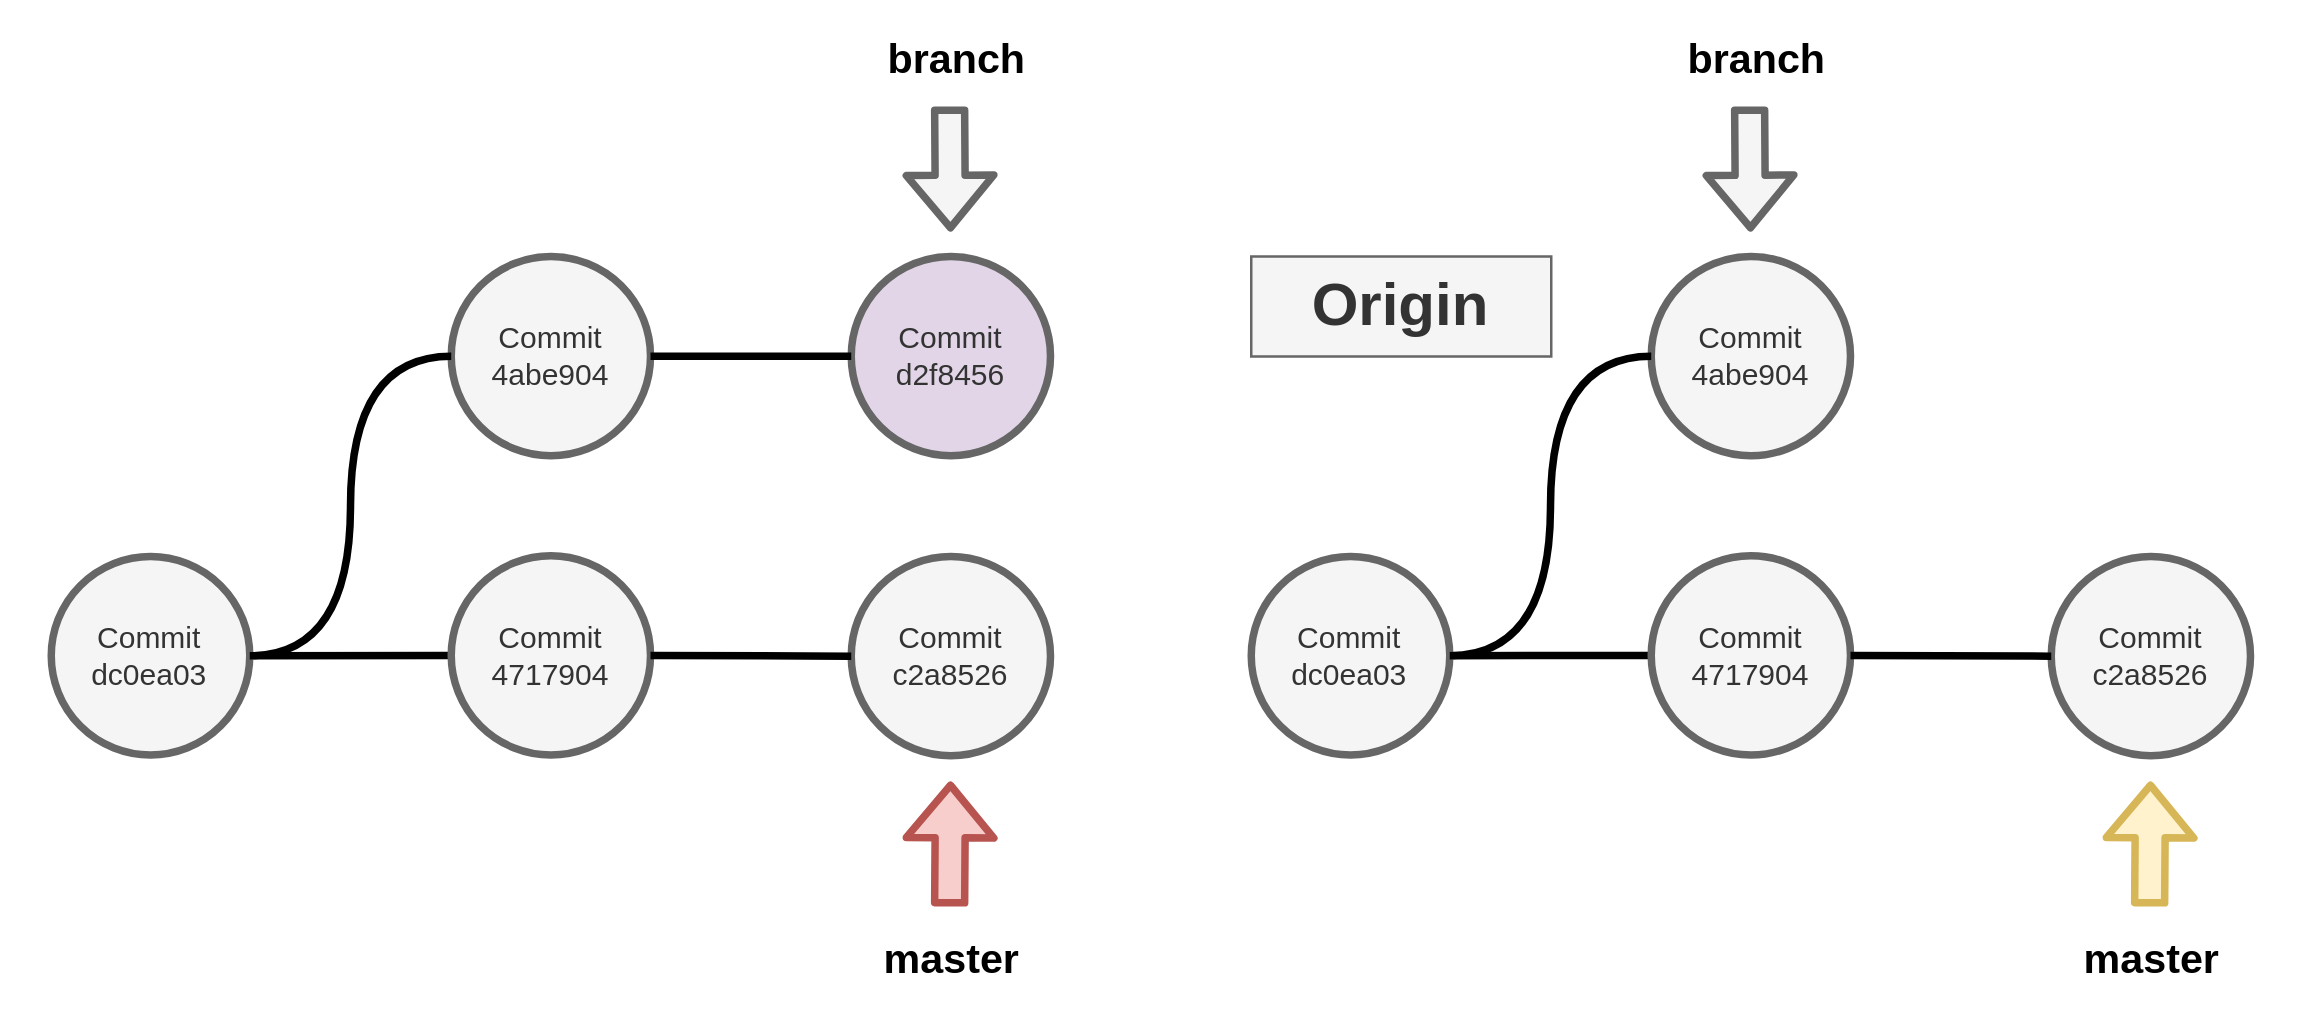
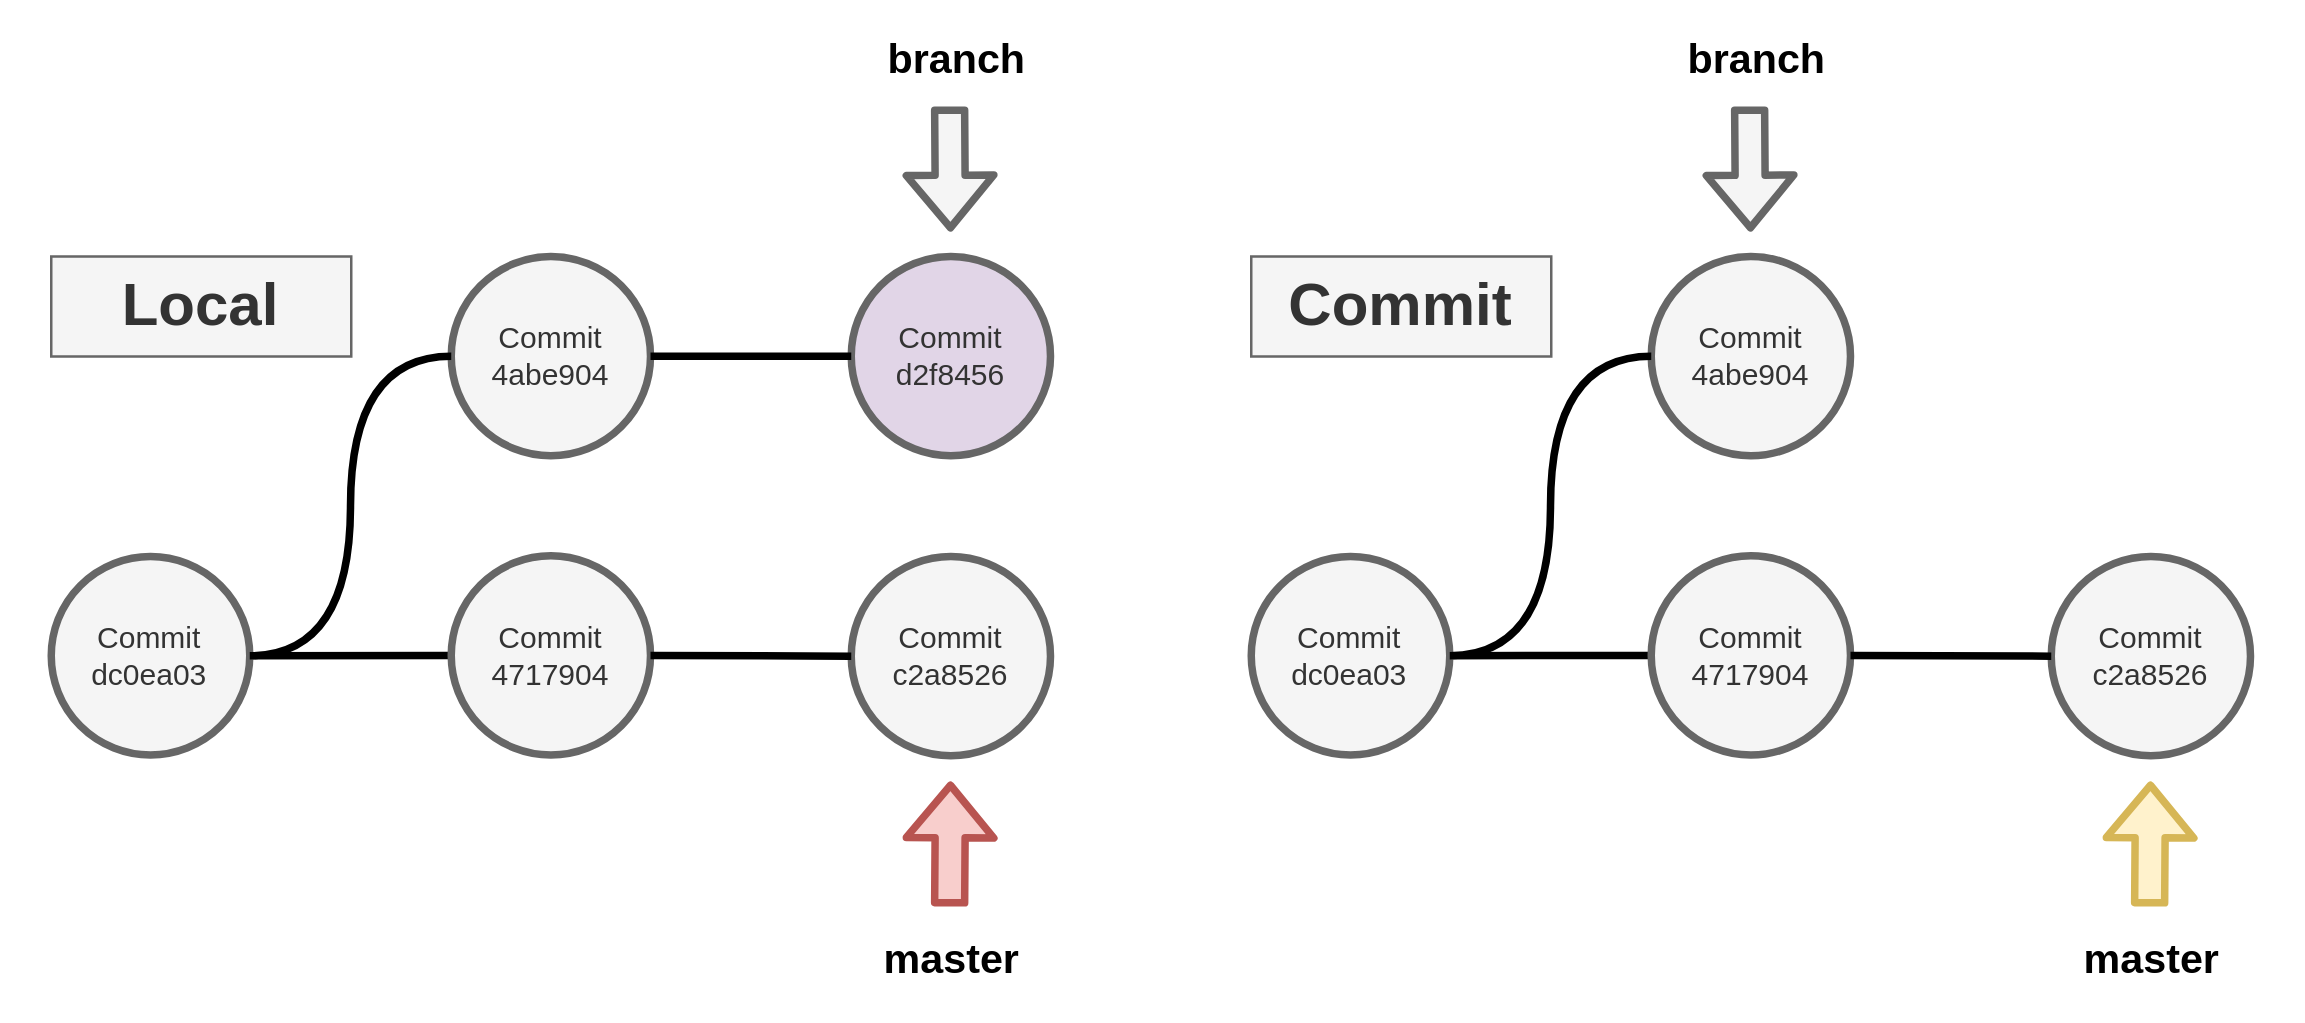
node "Local": added
node "Origin": label "Origin" -> "Commit"
